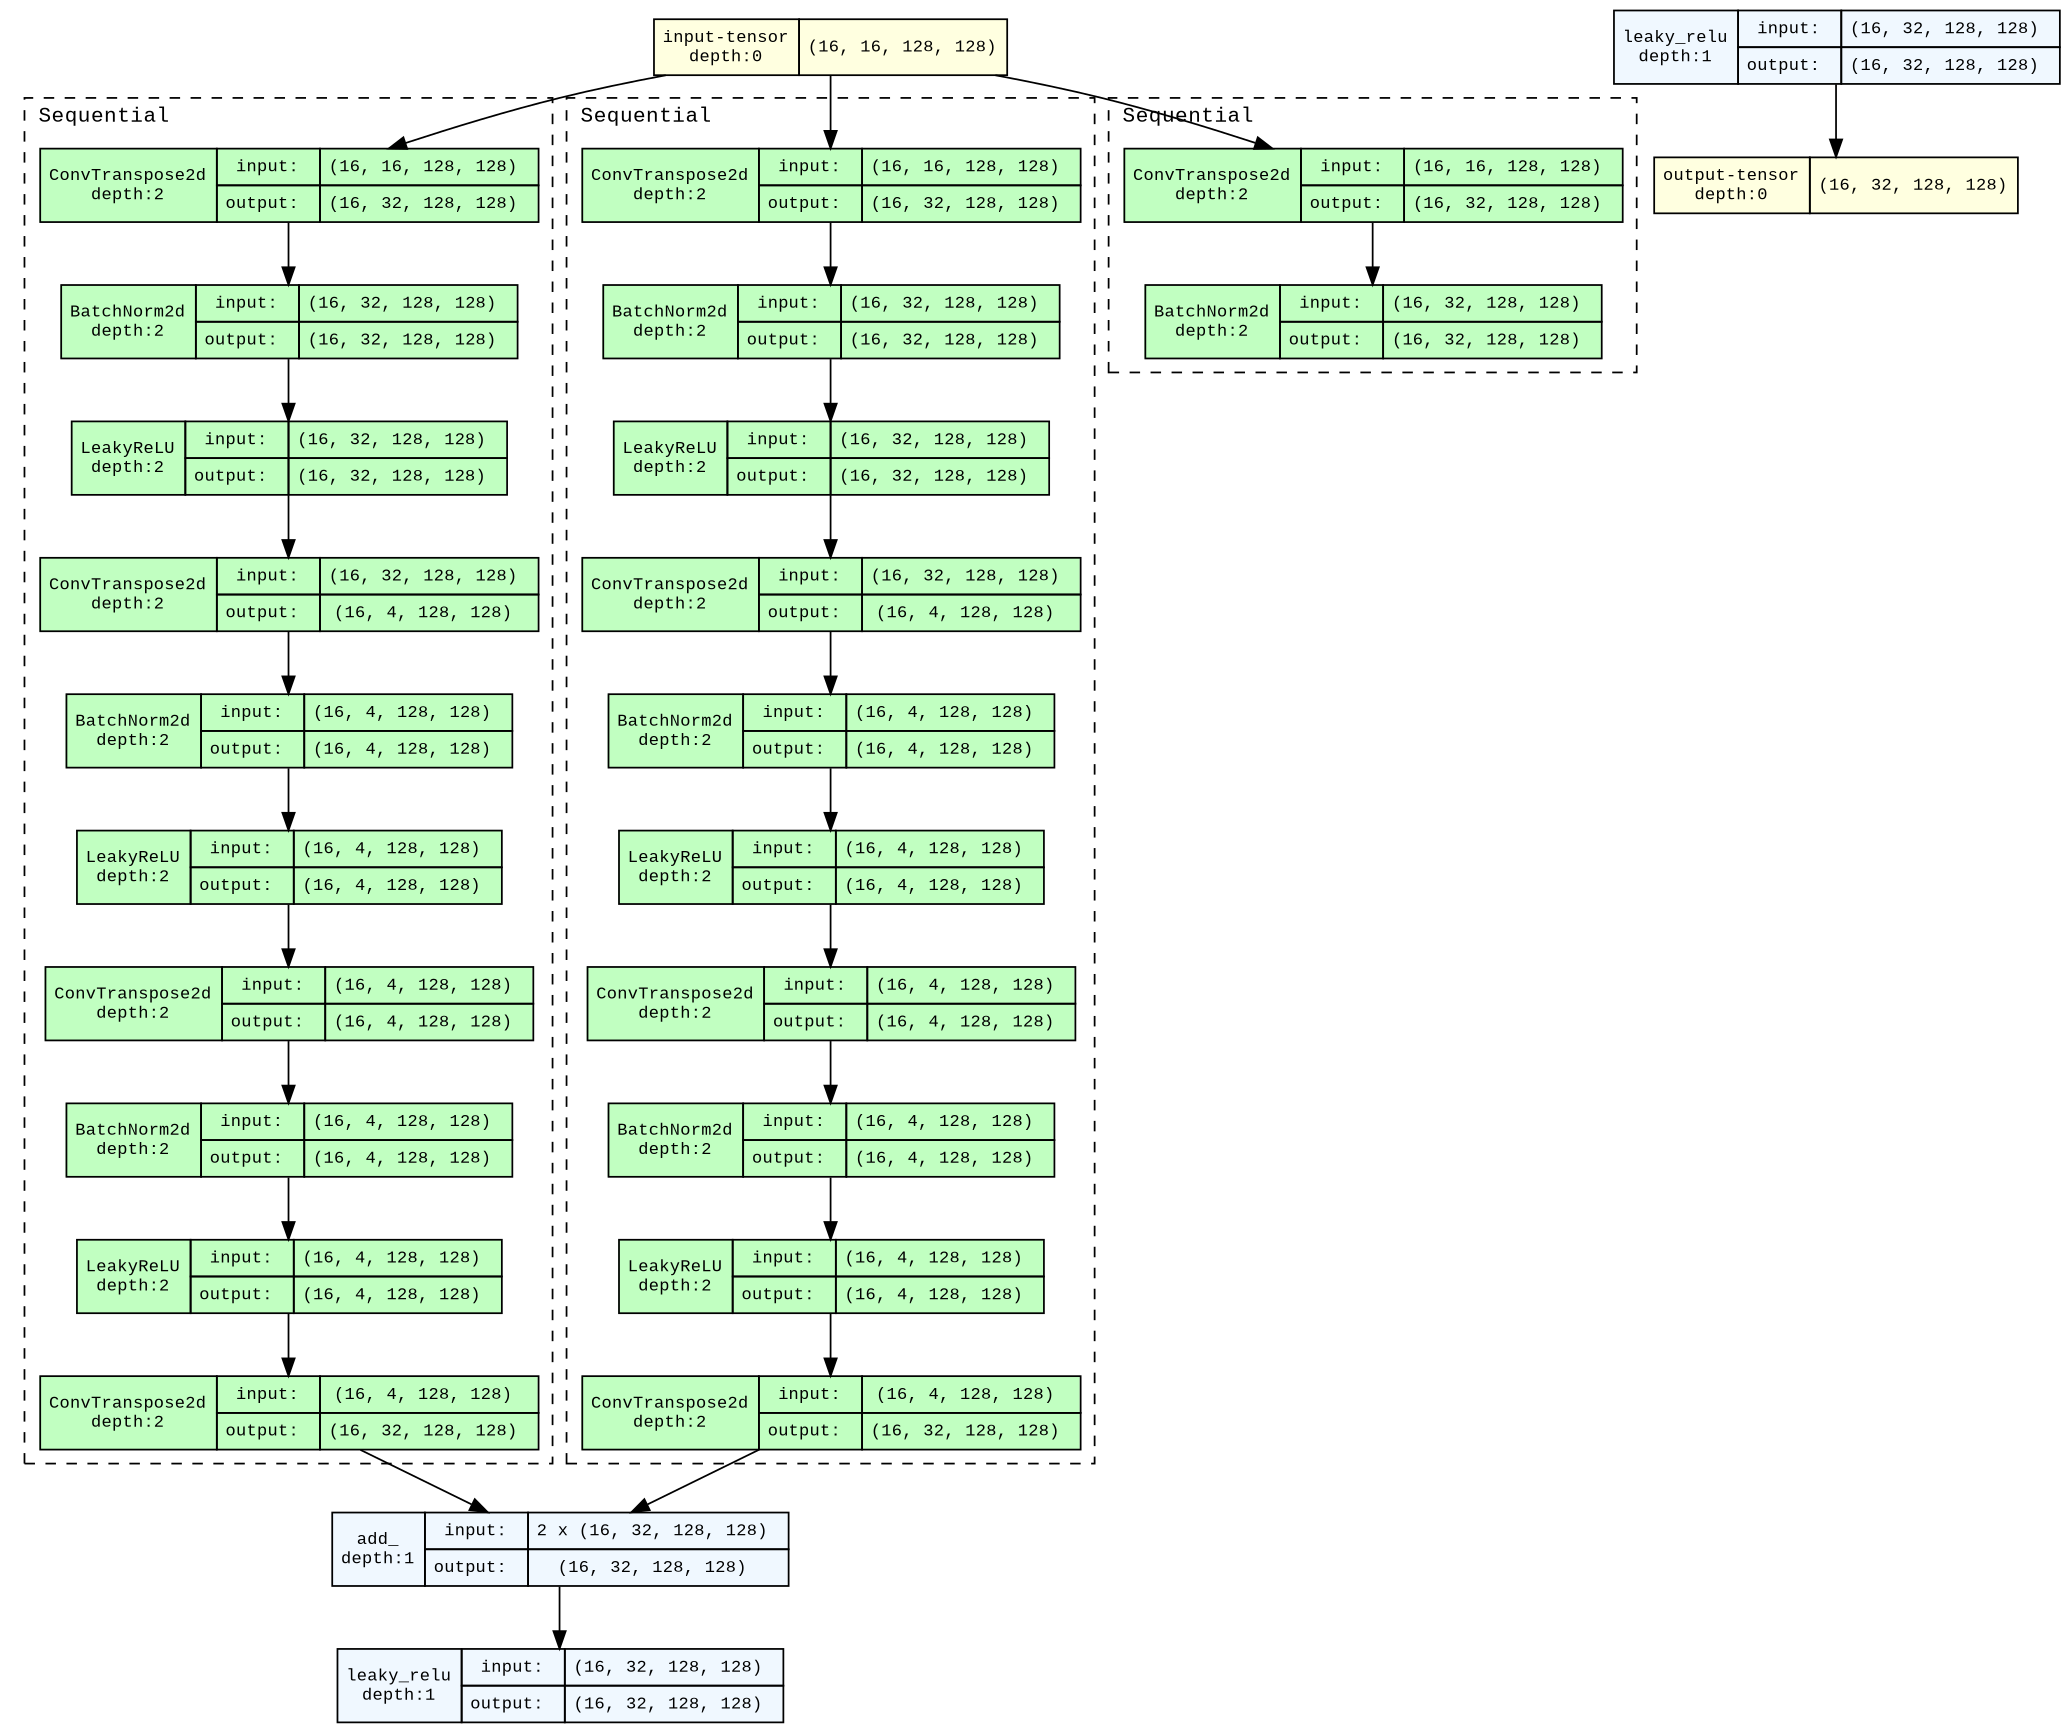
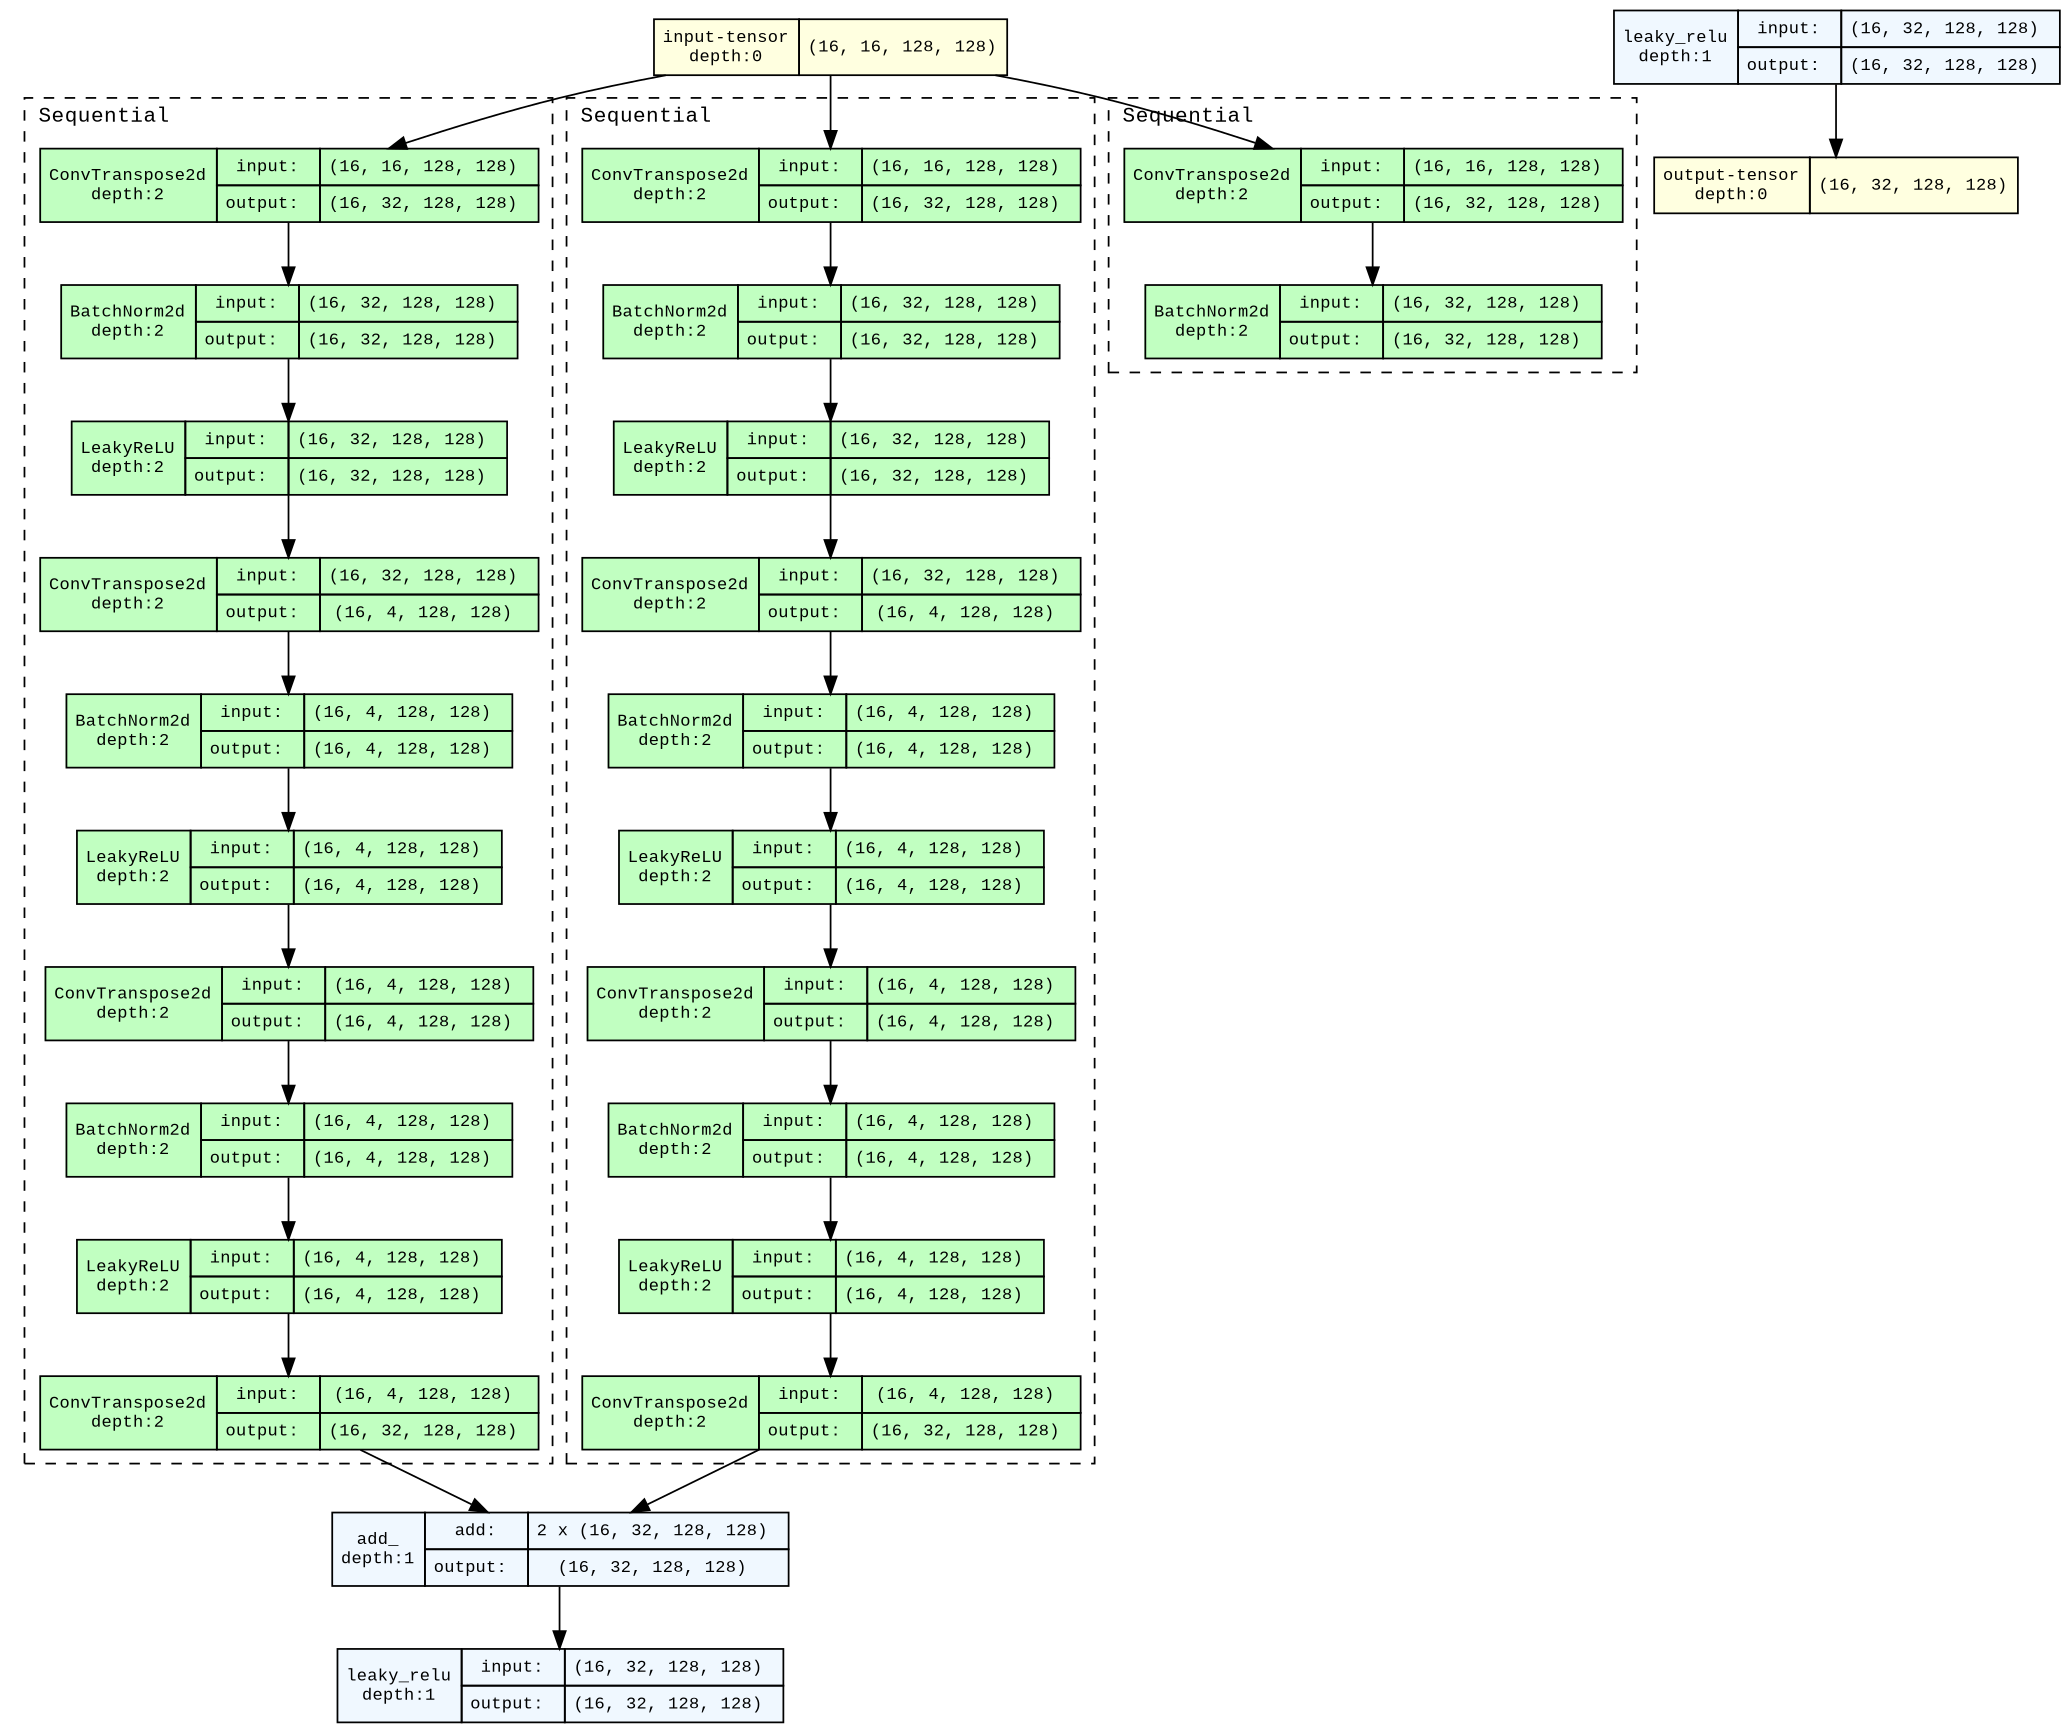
node "add_": text "input:" -> "add:"
